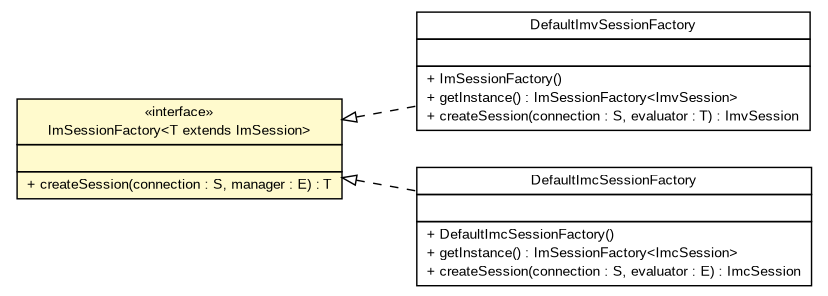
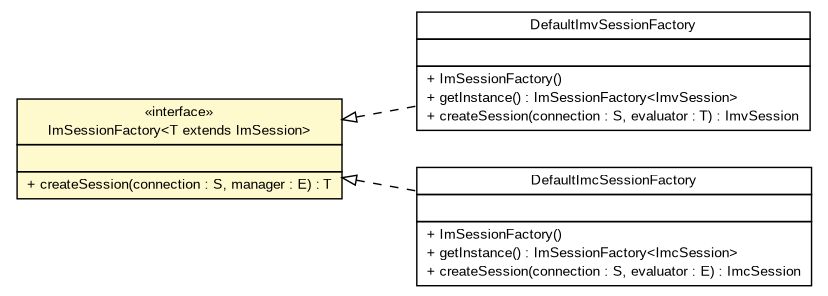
node "DefaultImcSessionFactory": text "+ DefaultImcSessionFactory()" -> "+ ImSessionFactory()"
